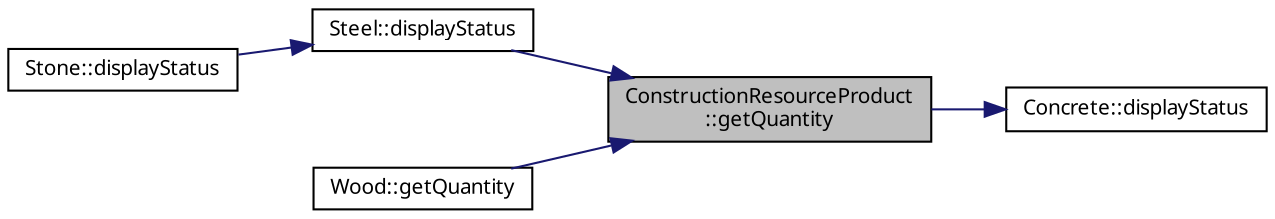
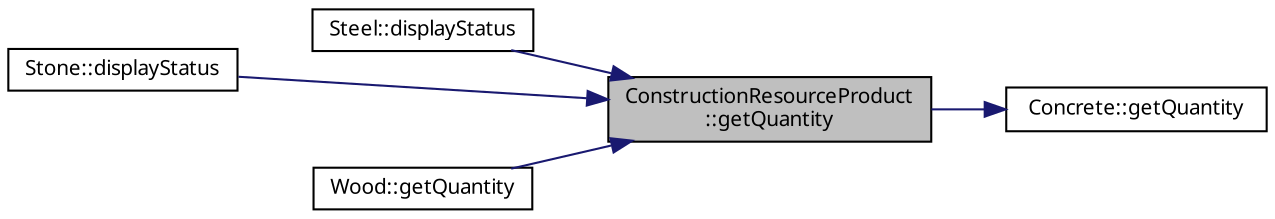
edge "Stone::displayStatus" -> "Steel::displayStatus": now "Stone::displayStatus" -> "ConstructionResourceProduct ::getQuantity"
node "Concrete::displayStatus": label "Concrete::displayStatus" -> "Concrete::getQuantity"
